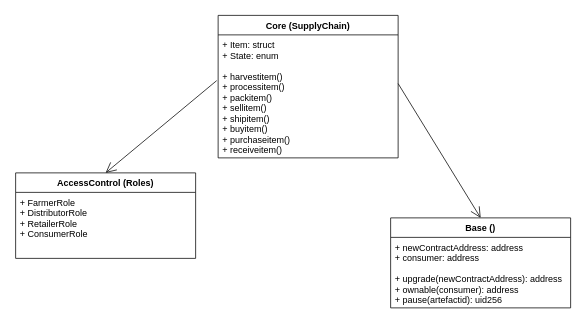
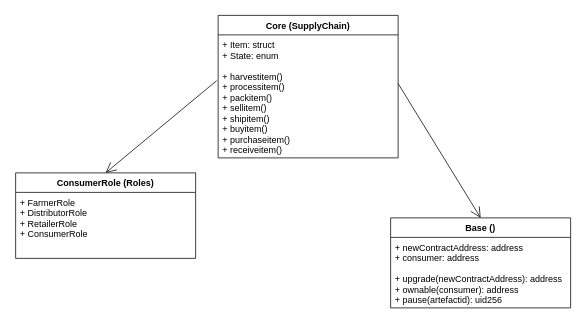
node "AccessControl (Roles)": label "AccessControl (Roles)" -> "ConsumerRole (Roles)"
